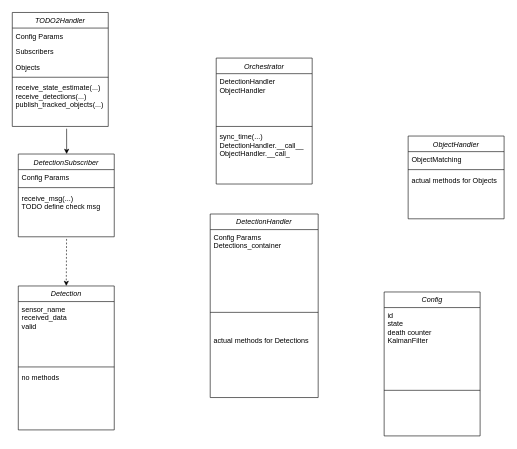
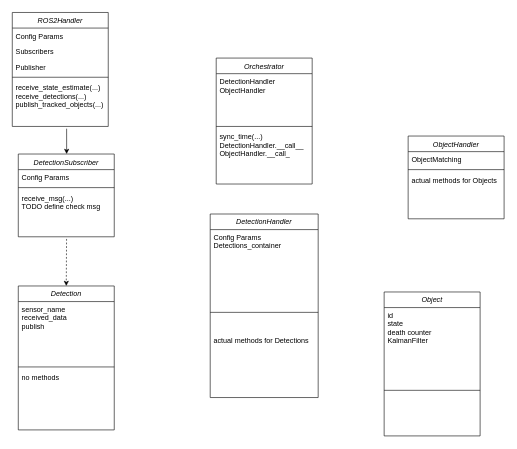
node "TODO2Handler": label "TODO2Handler" -> "ROS2Handler"
node "Objects": label "Objects" -> "Publisher"
node "Config": label "Config" -> "Object"
node "sensor_name received_data valid": label "sensor_name received_data valid" -> "sensor_name received_data publish"
